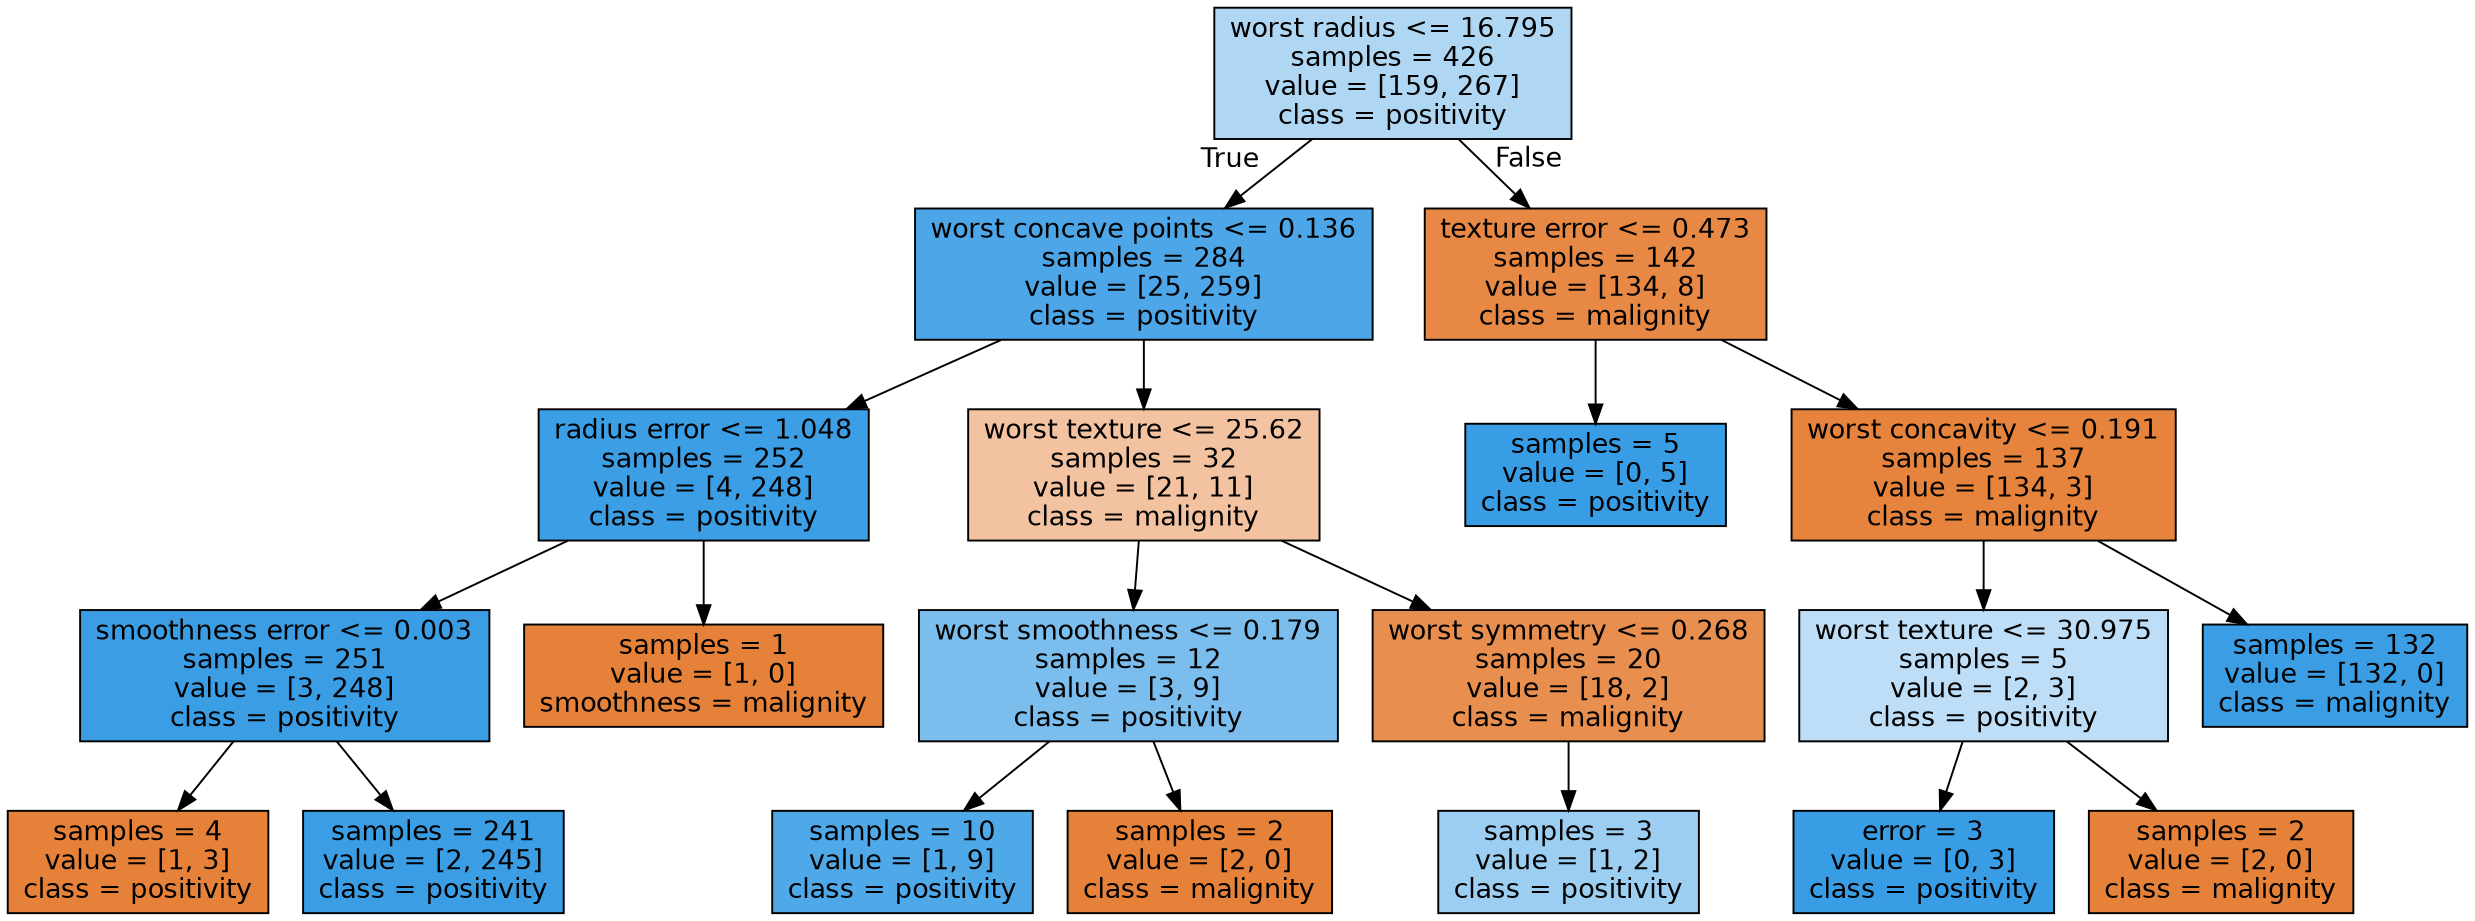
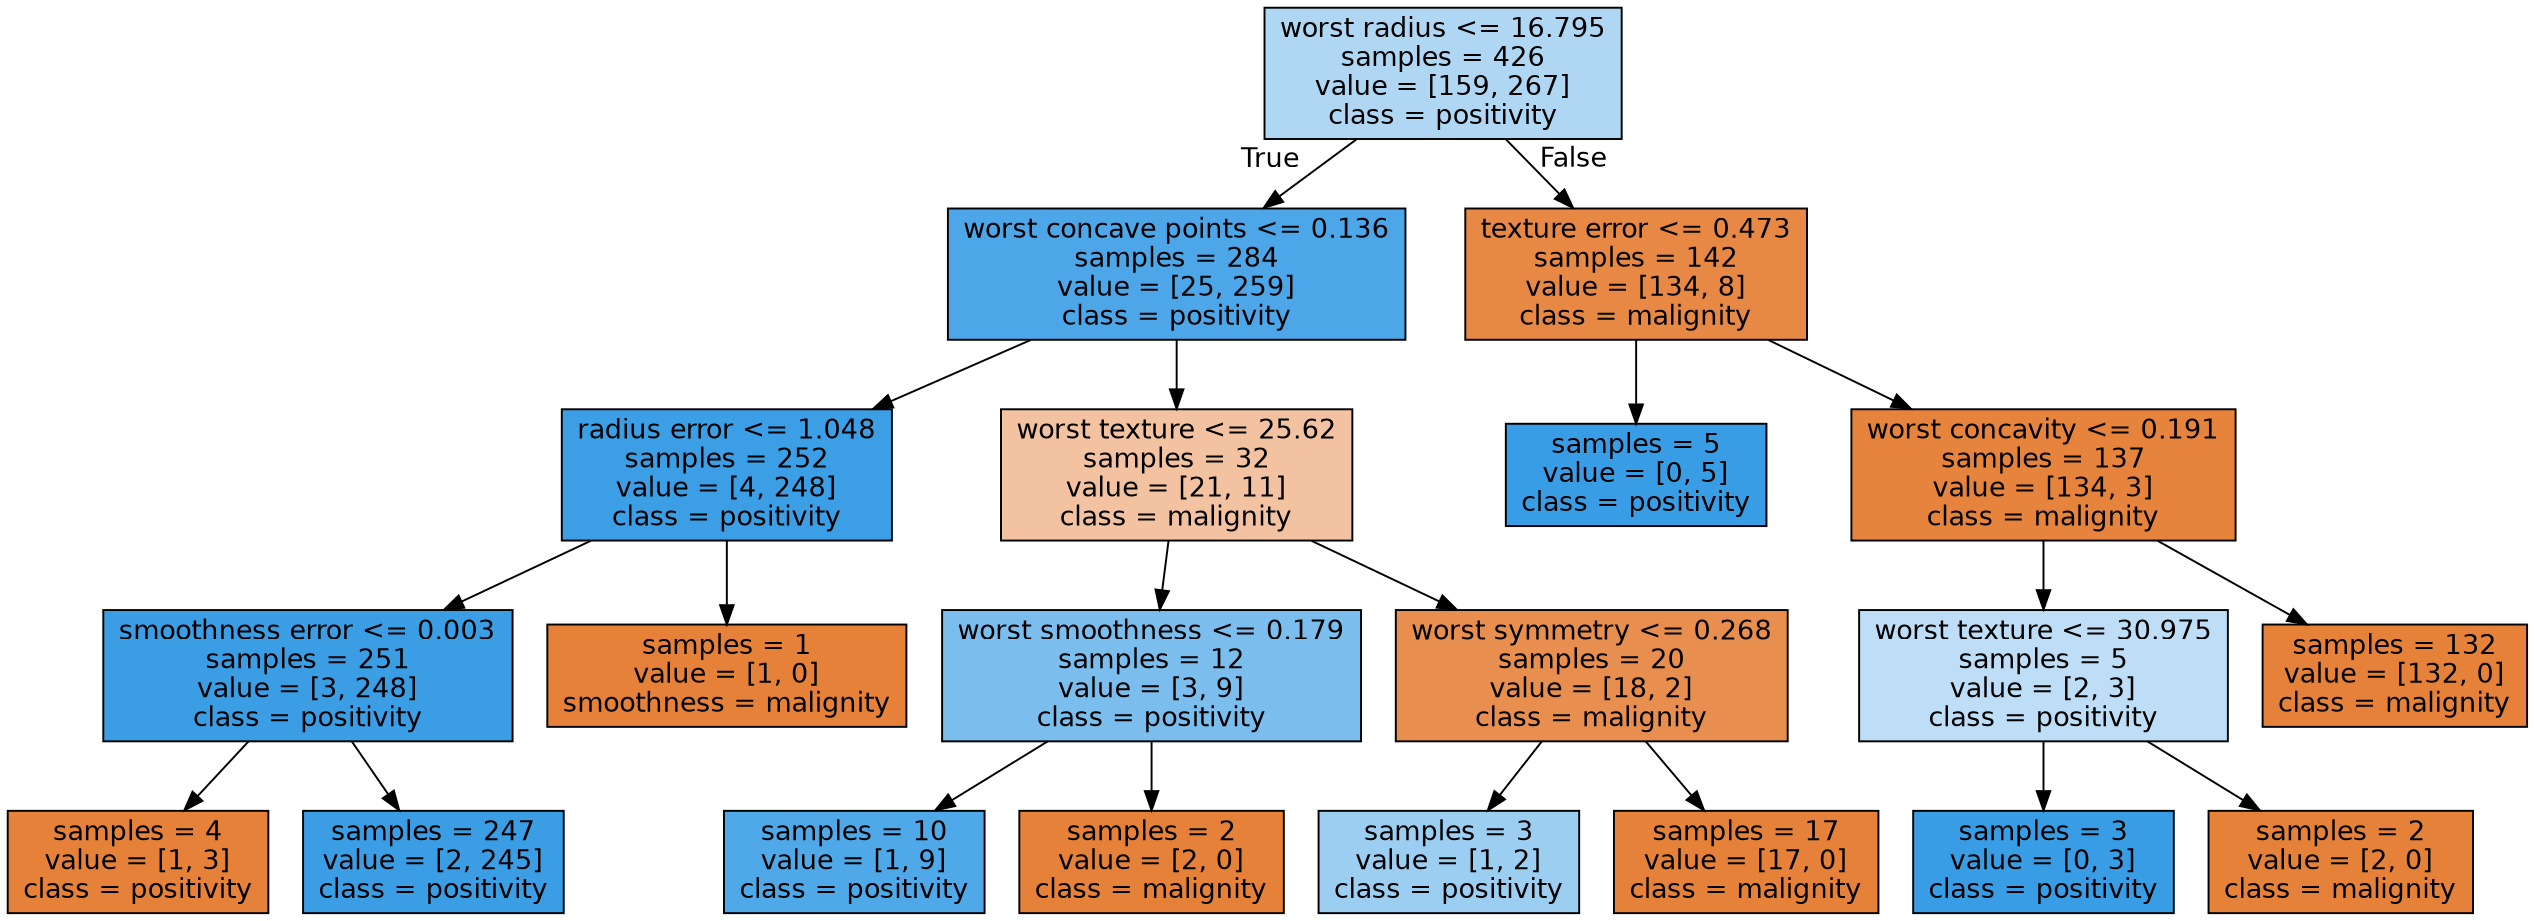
node "samples = 132 value = [132, 0] class = malignity": fillcolor #3b9ee5 -> #e58139
node "samples = 241 value = [2, 245] class = positivity": label "samples = 241 value = [2, 245] class = positivity" -> "samples = 247 value = [2, 245] class = positivity"
node "samples = 17 value = [17, 0] class = malignity": added
node "error = 3 value = [0, 3] class = positivity": label "error = 3 value = [0, 3] class = positivity" -> "samples = 3 value = [0, 3] class = positivity"
